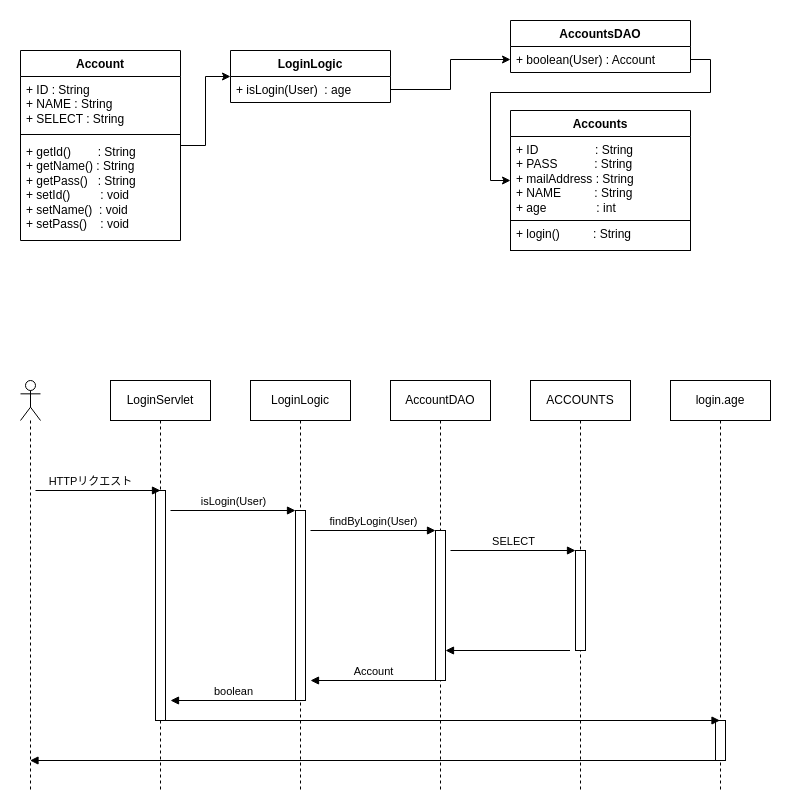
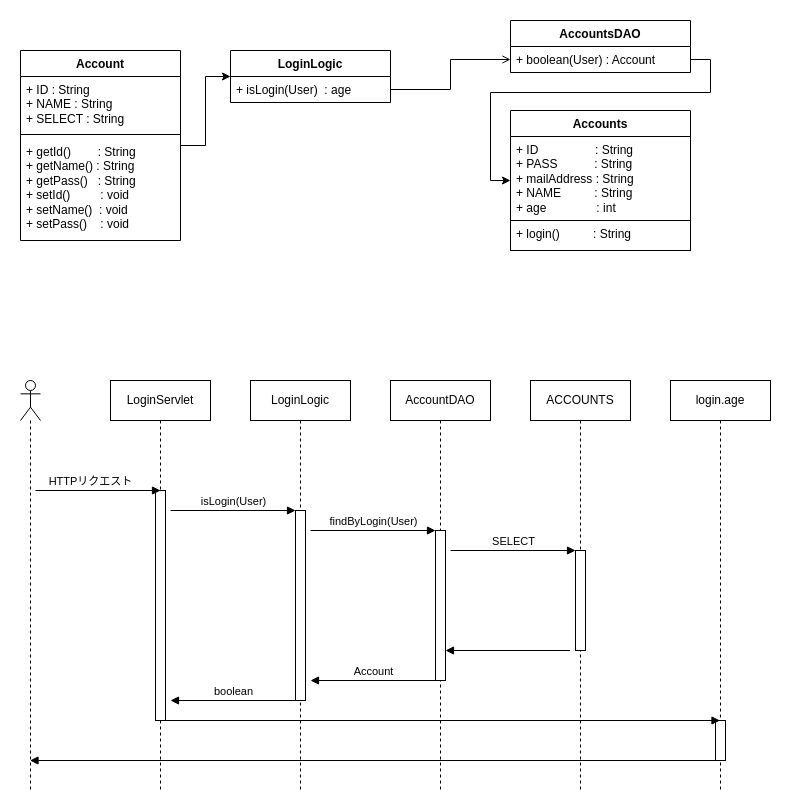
edge "+ isLogin(User) : age" -> "+ boolean(User) : Account": arrowhead classic -> open
